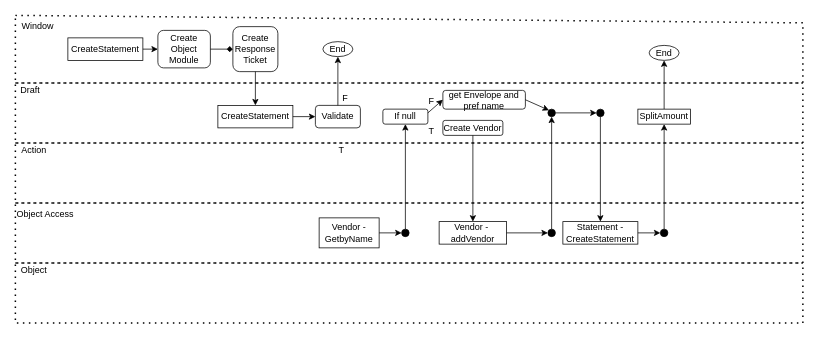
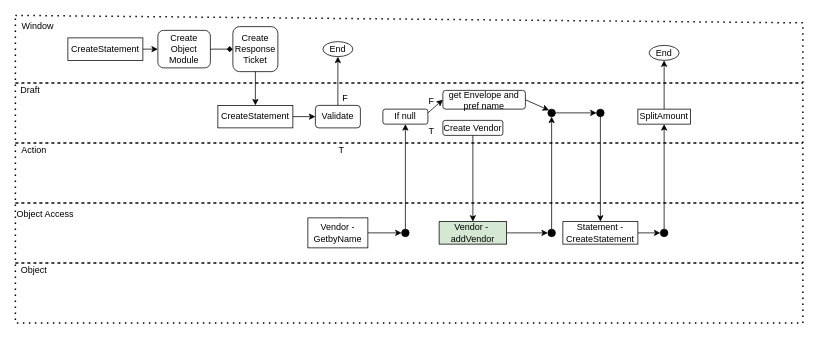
node "Vendor - GetbyName": moved (349, 233) -> (338, 233)
node "Vendor - addVendor": fillcolor #ffffff -> #d5e8d4
